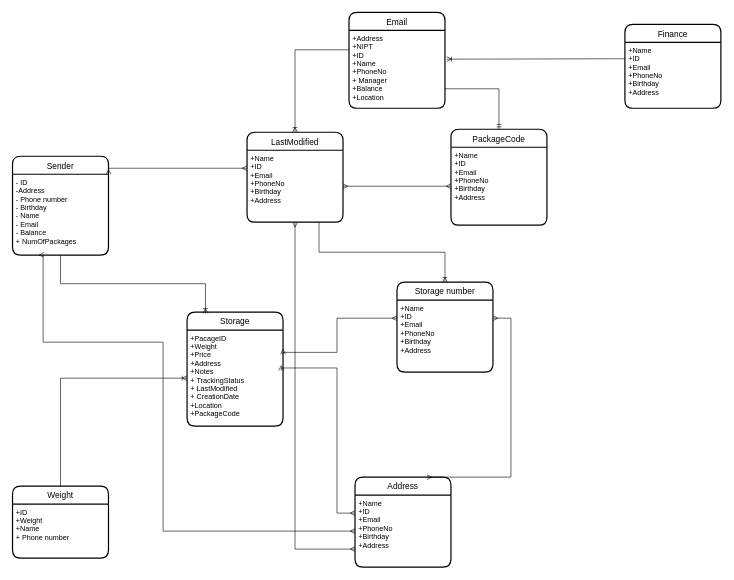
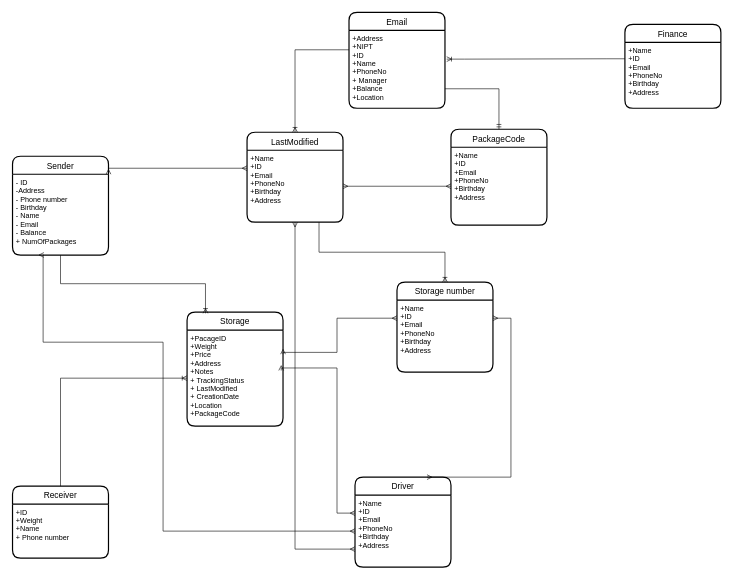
node "Address": label "Address" -> "Driver"
node "Weight": label "Weight" -> "Receiver"
